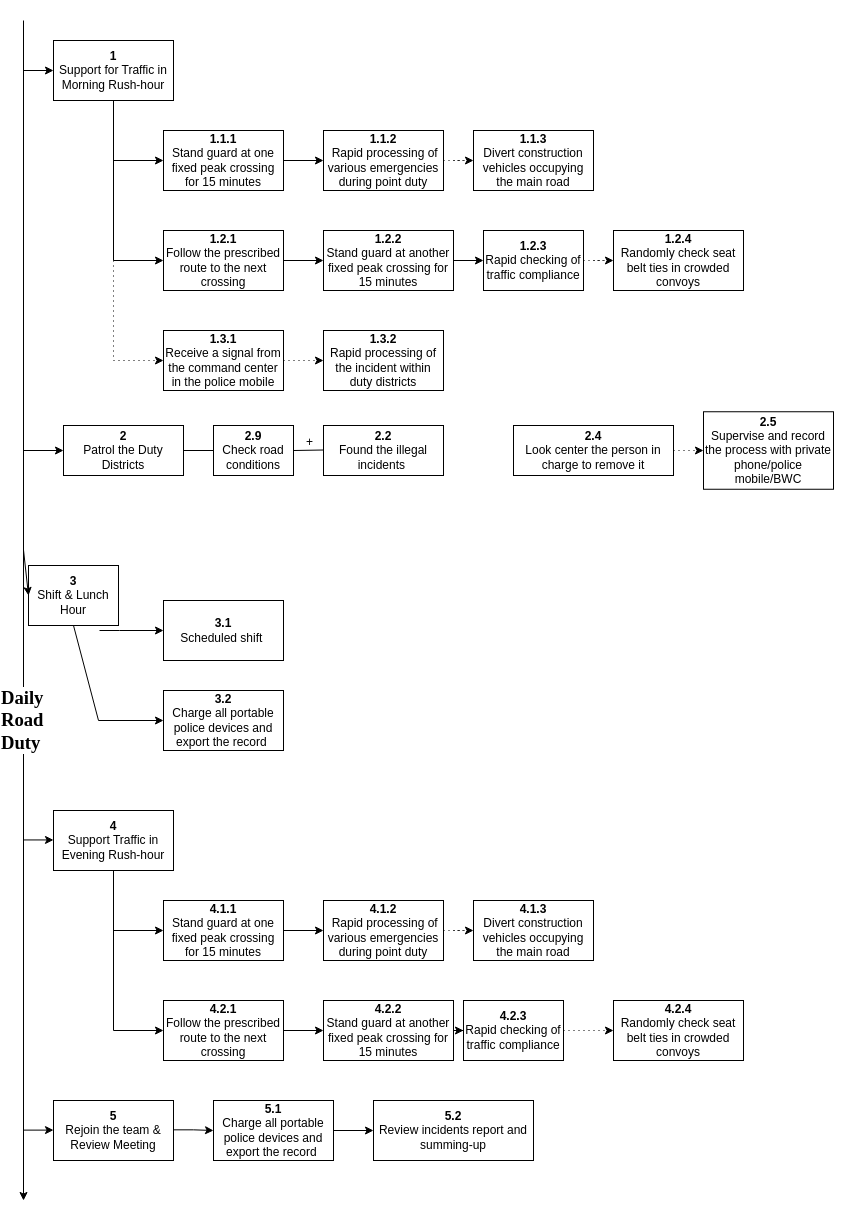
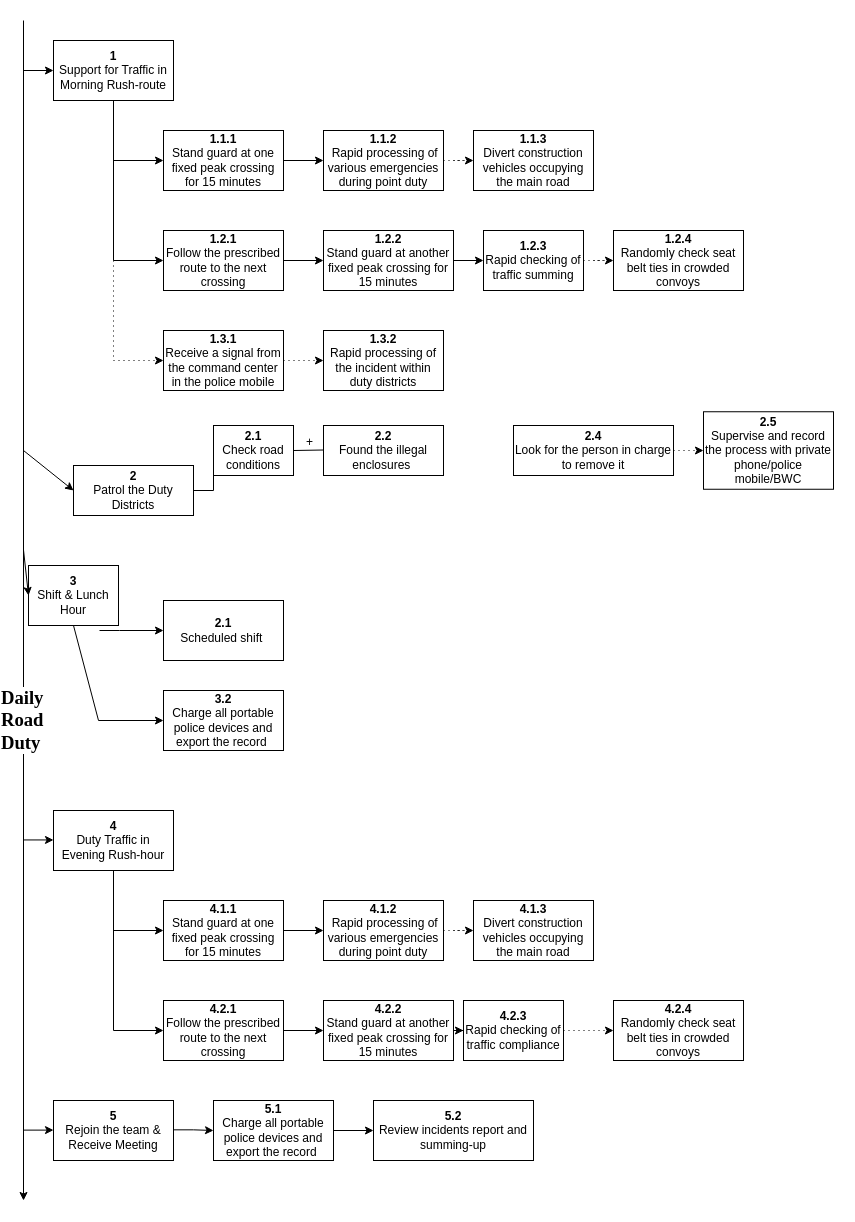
node "1 Support for Traffic in Morning Rush-hour": label "1 Support for Traffic in Morning Rush-hour" -> "1 Support for Traffic in Morning Rush-route"
node "1.2.3 Rapid checking of traffic compliance": label "1.2.3 Rapid checking of traffic compliance" -> "1.2.3 Rapid checking of traffic summing"
node "2 Patrol the Duty Districts": moved (124, 451) -> (134, 491)
node "2.9 Check road conditions": label "2.9 Check road conditions" -> "2.1 Check road conditions"
node "2.2 Found the illegal incidents": label "2.2 Found the illegal incidents" -> "2.2 Found the illegal enclosures"
node "2.4 Look center the person in charge to remove it": label "2.4 Look center the person in charge to remove it" -> "2.4 Look for the person in charge to remove it"
node "3.1 Scheduled shift": label "3.1 Scheduled shift" -> "2.1 Scheduled shift"
node "4 Support Traffic in Evening Rush-hour": label "4 Support Traffic in Evening Rush-hour" -> "4 Duty Traffic in Evening Rush-hour"
node "5 Rejoin the team & Review Meeting": label "5 Rejoin the team & Review Meeting" -> "5 Rejoin the team & Receive Meeting"
